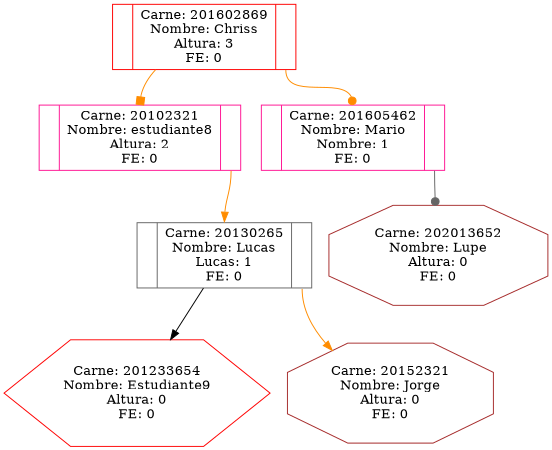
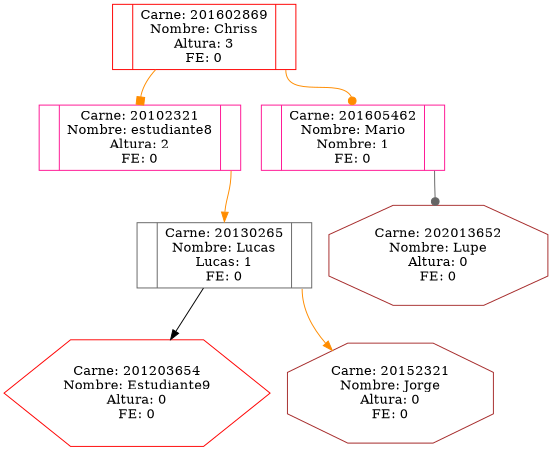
node "Carne: 201233654 Nombre: Estudiante9 Altura: 0 FE: 0": label "Carne: 201233654 Nombre: Estudiante9 Altura: 0 FE: 0" -> "Carne: 201203654 Nombre: Estudiante9 Altura: 0 FE: 0"
